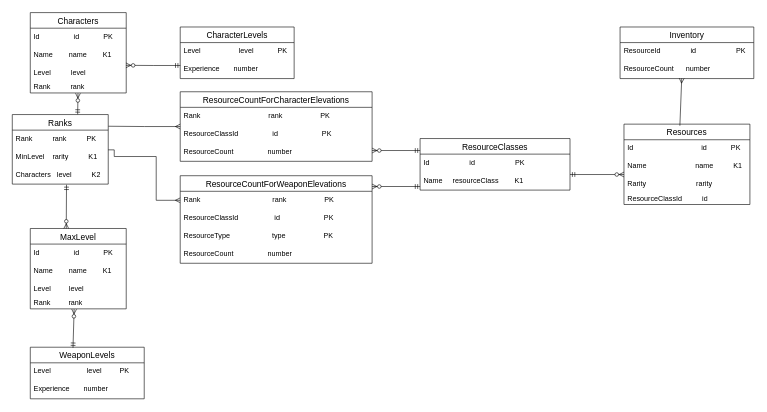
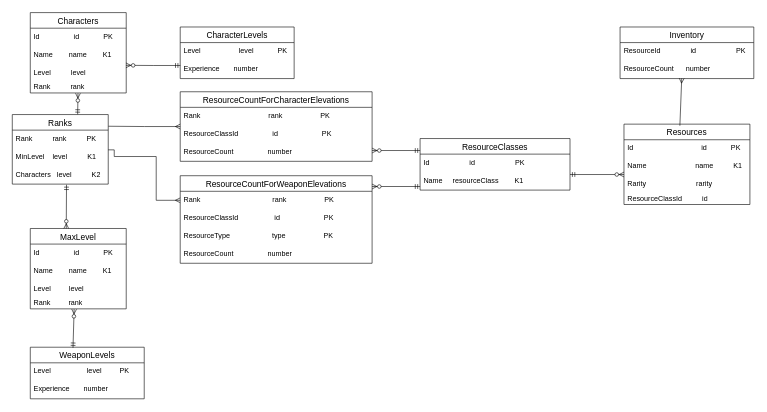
node "MinLevel rarity K1": label "MinLevel rarity K1" -> "MinLevel level K1"
